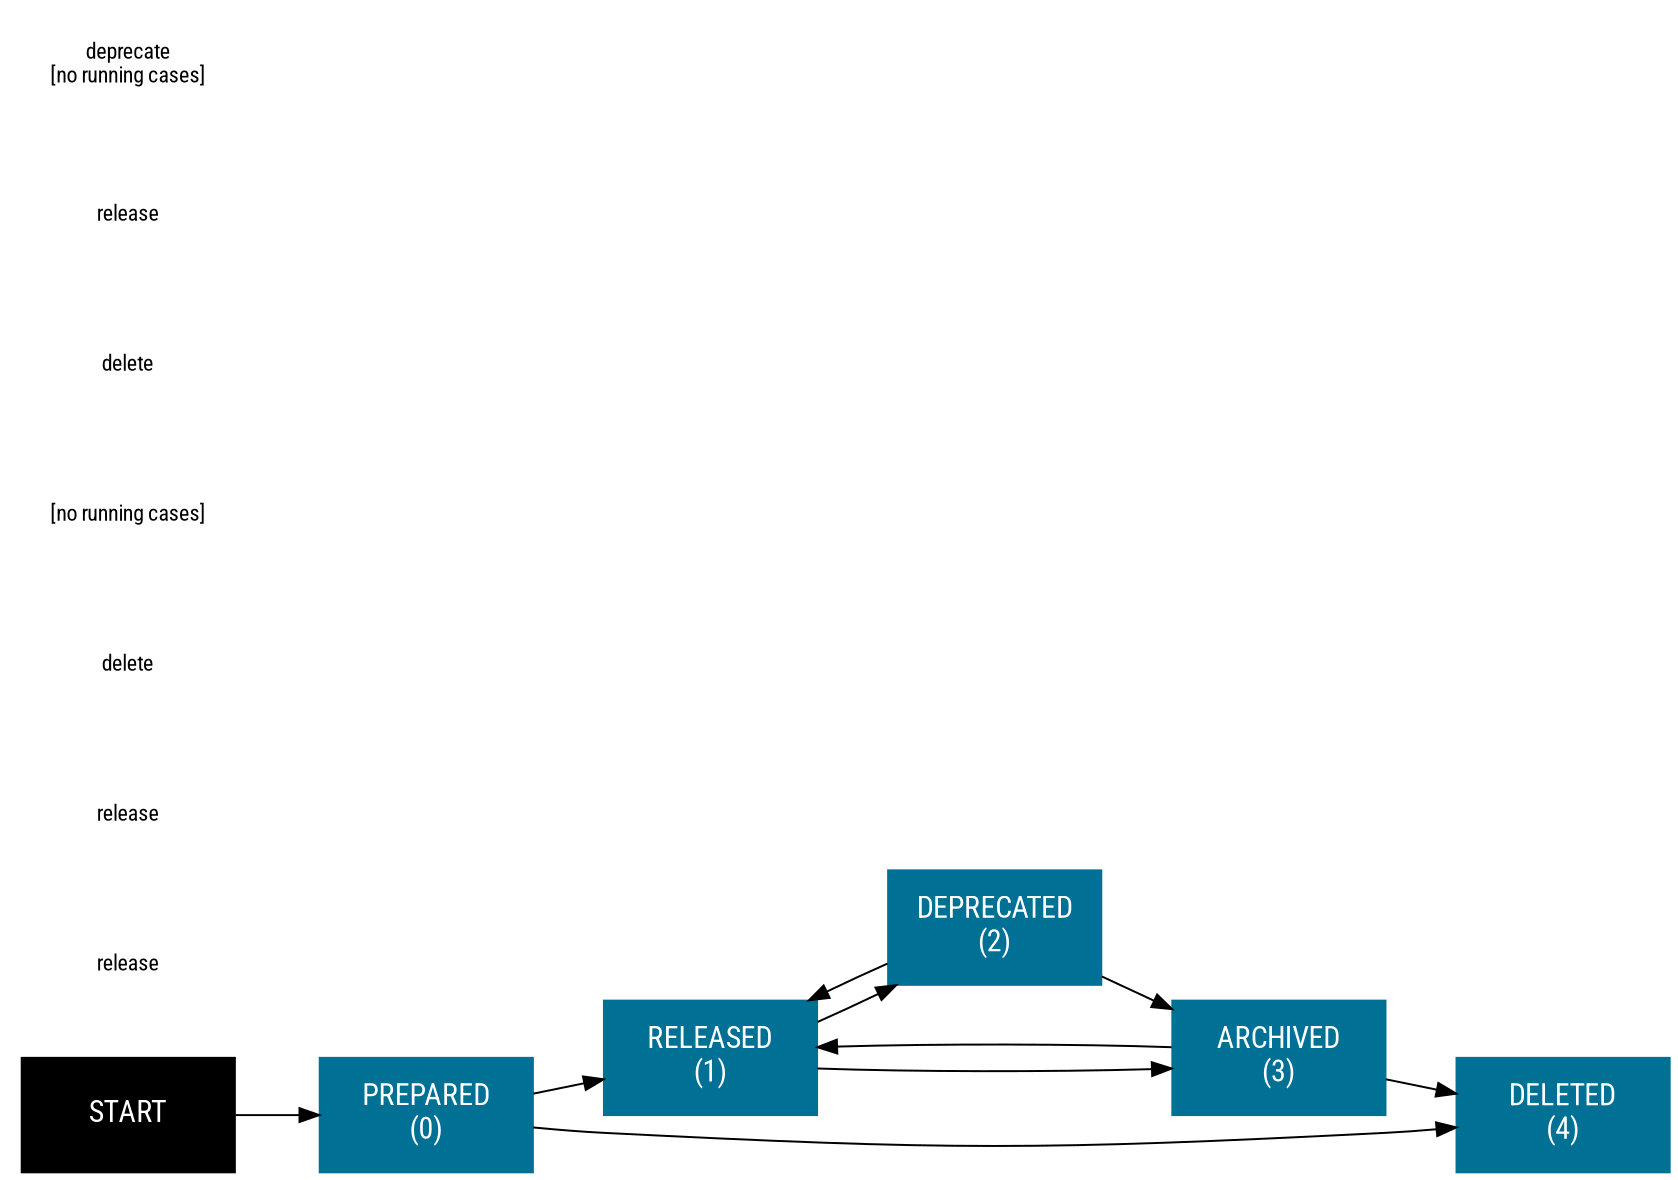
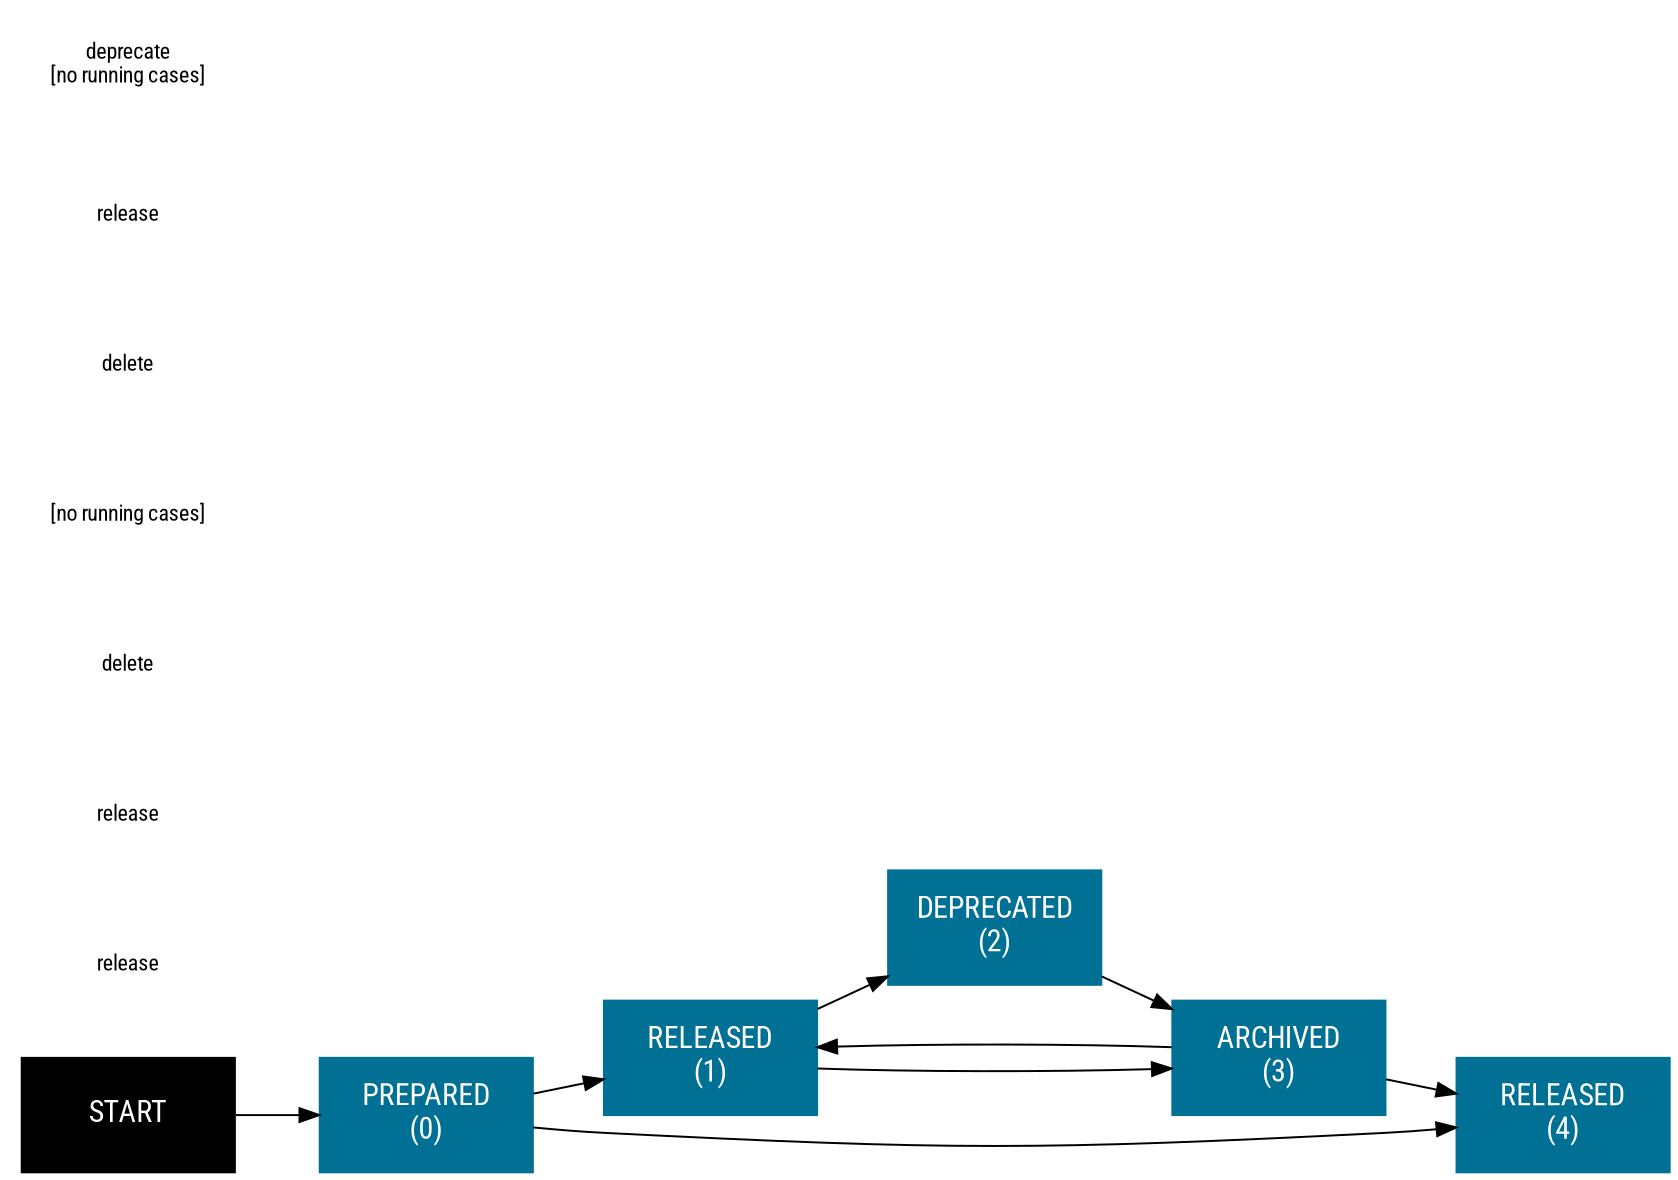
edge "DEPRECATED (2)" -> "RELEASED (1)": removed
node "DELETED (4)": label "DELETED (4)" -> "RELEASED (4)"
